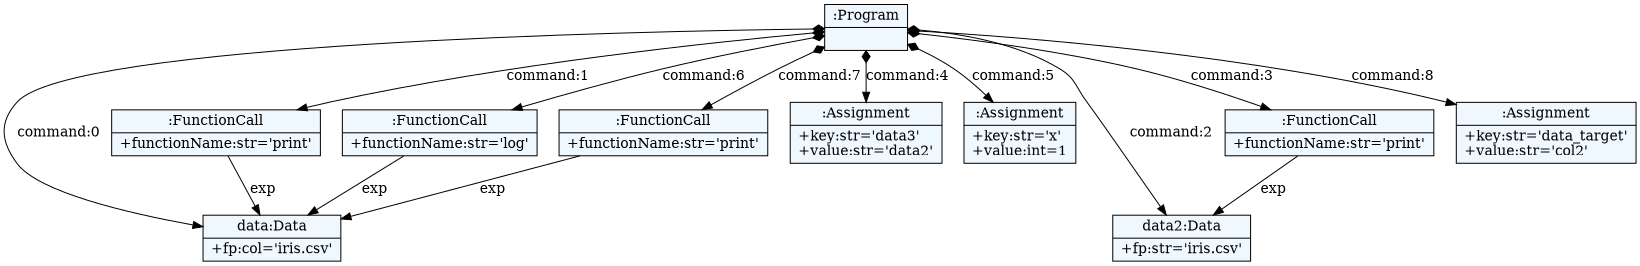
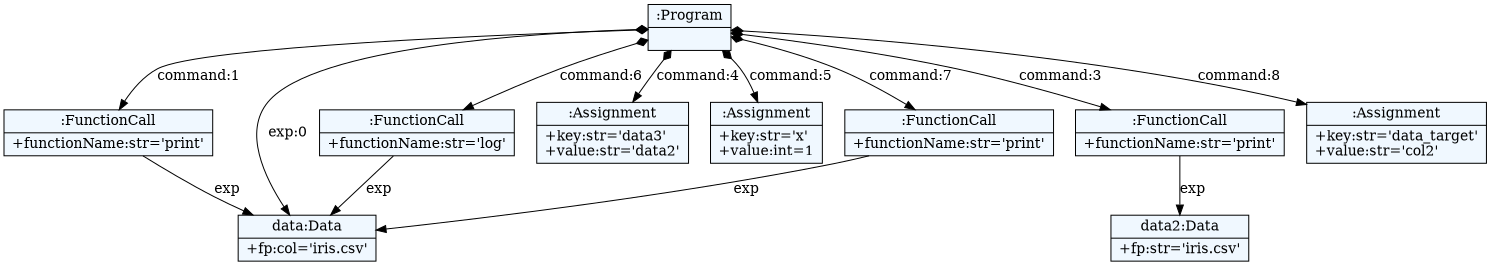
edge ":Program" -- "data2:Data": removed, label "command:2"
edge ":Program" -- "data:Data": label "command:0" -> "exp:0"
